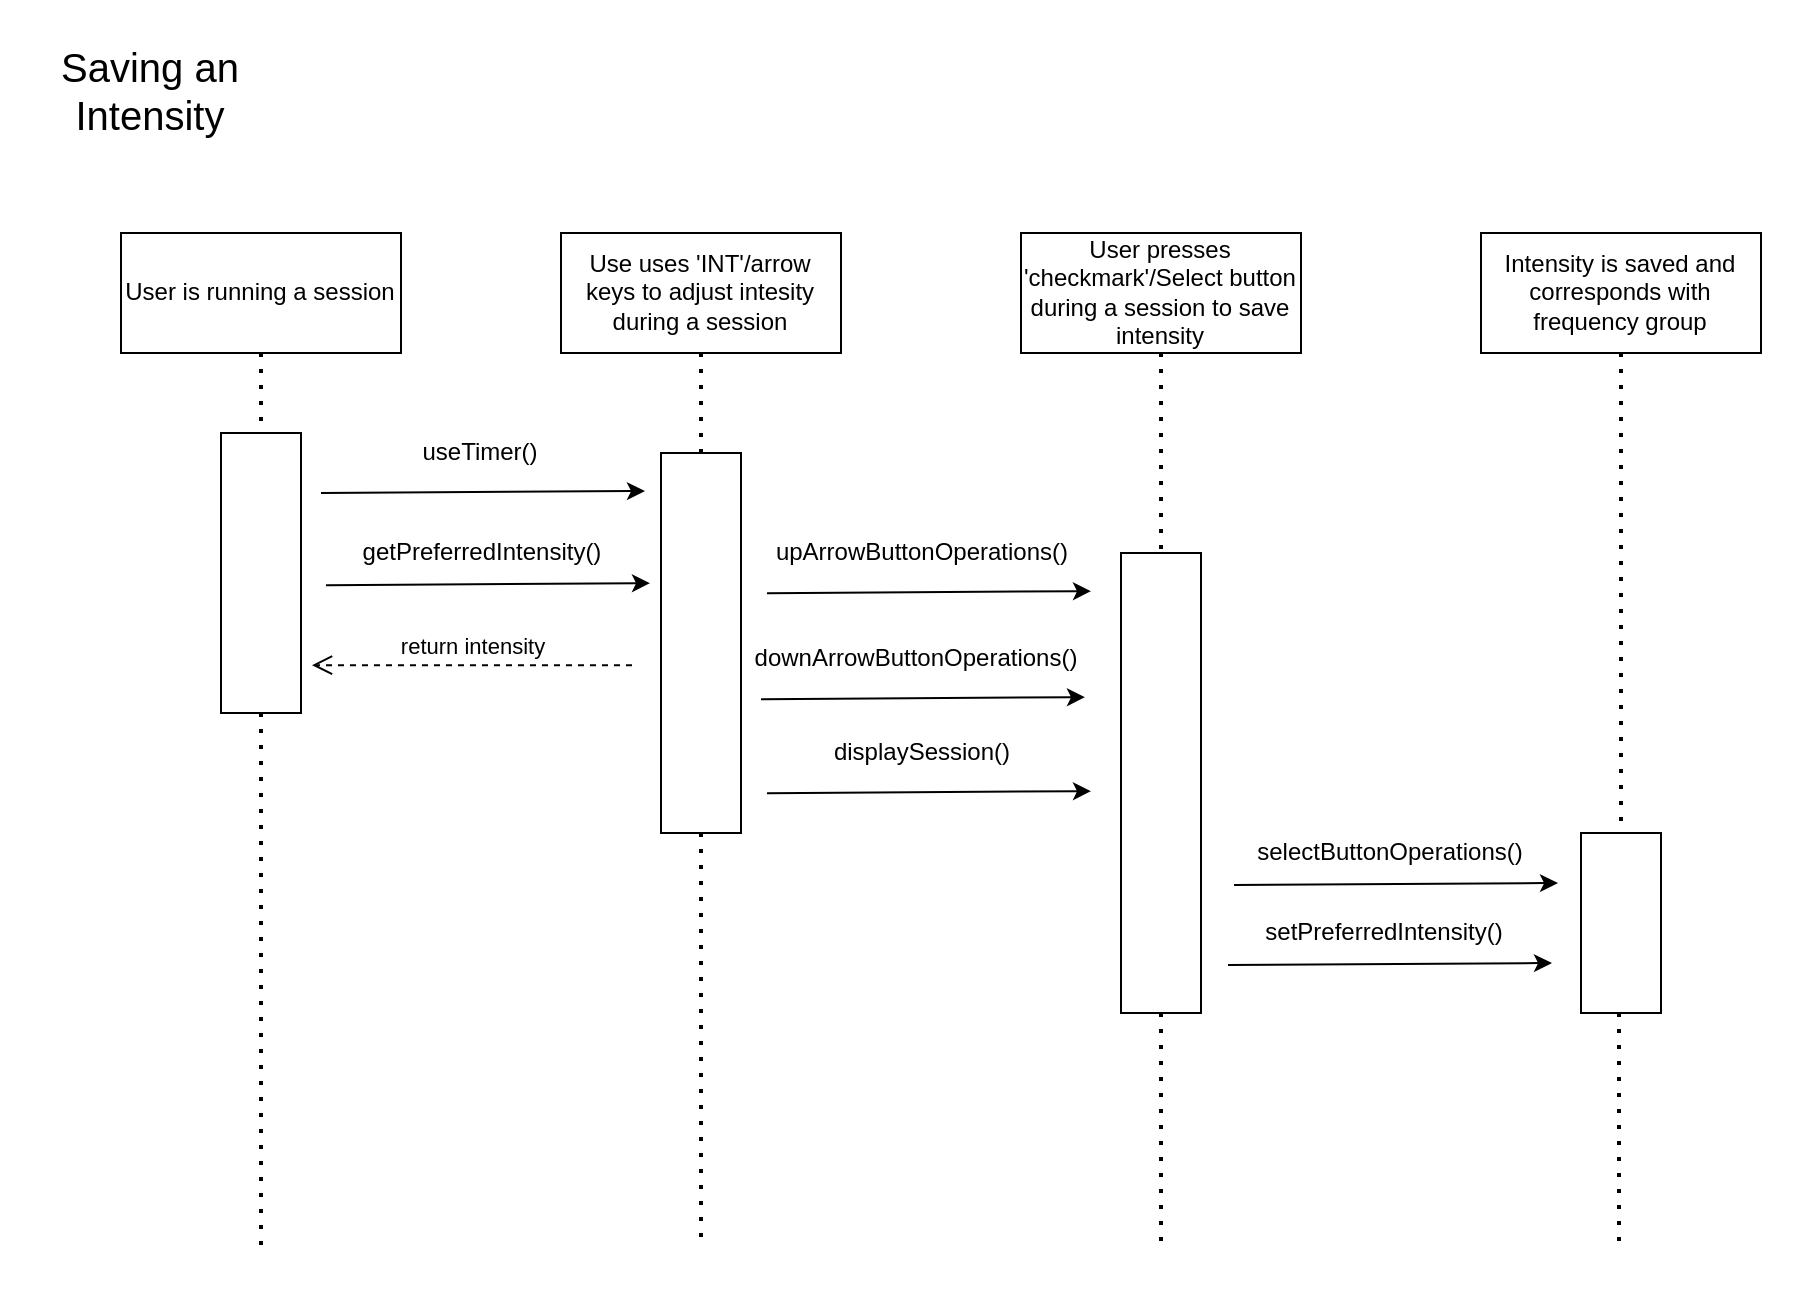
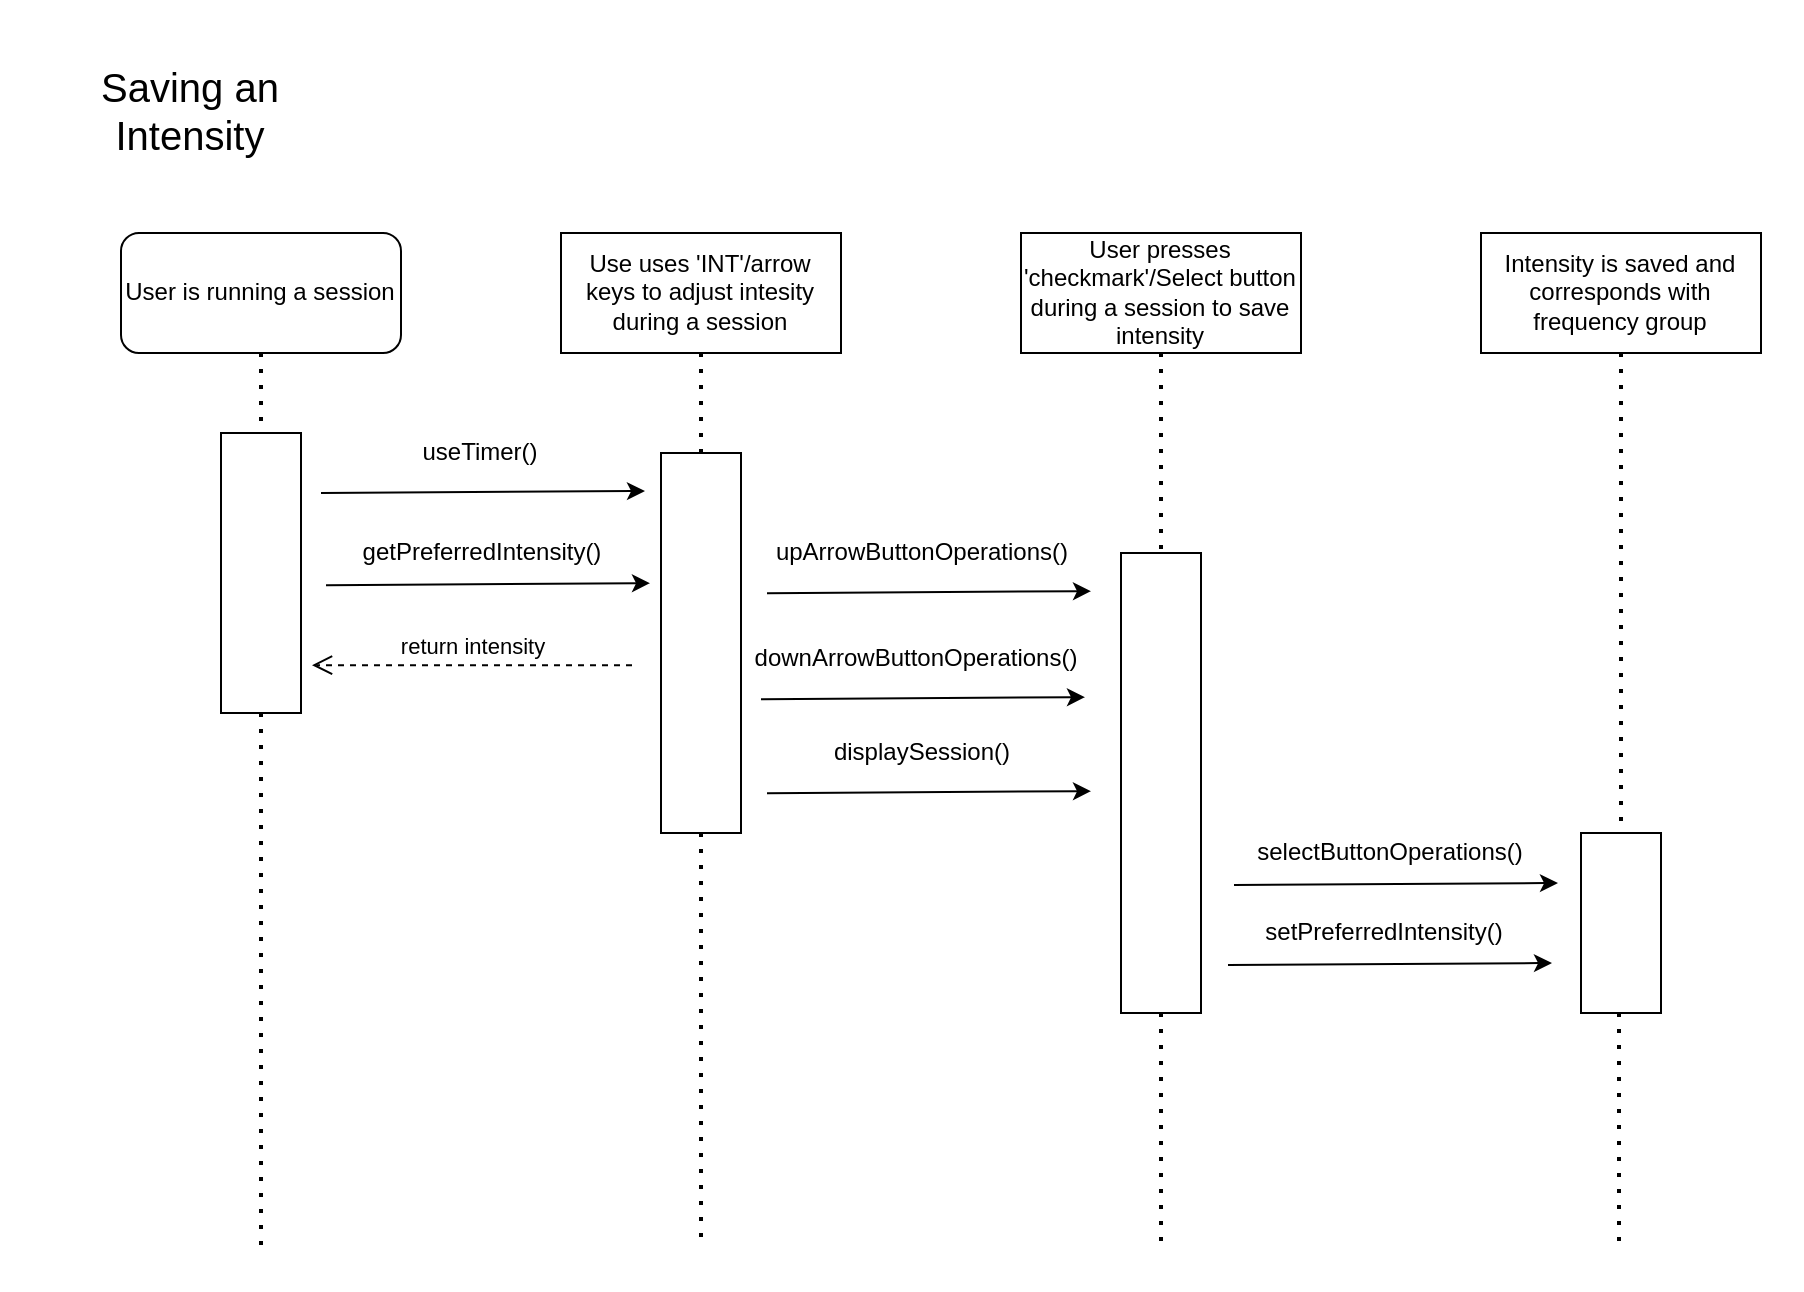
node "Saving an Intensity": moved (151, 91) -> (191, 111)
node "User is running a session": shape rectangle -> rounded rectangle
